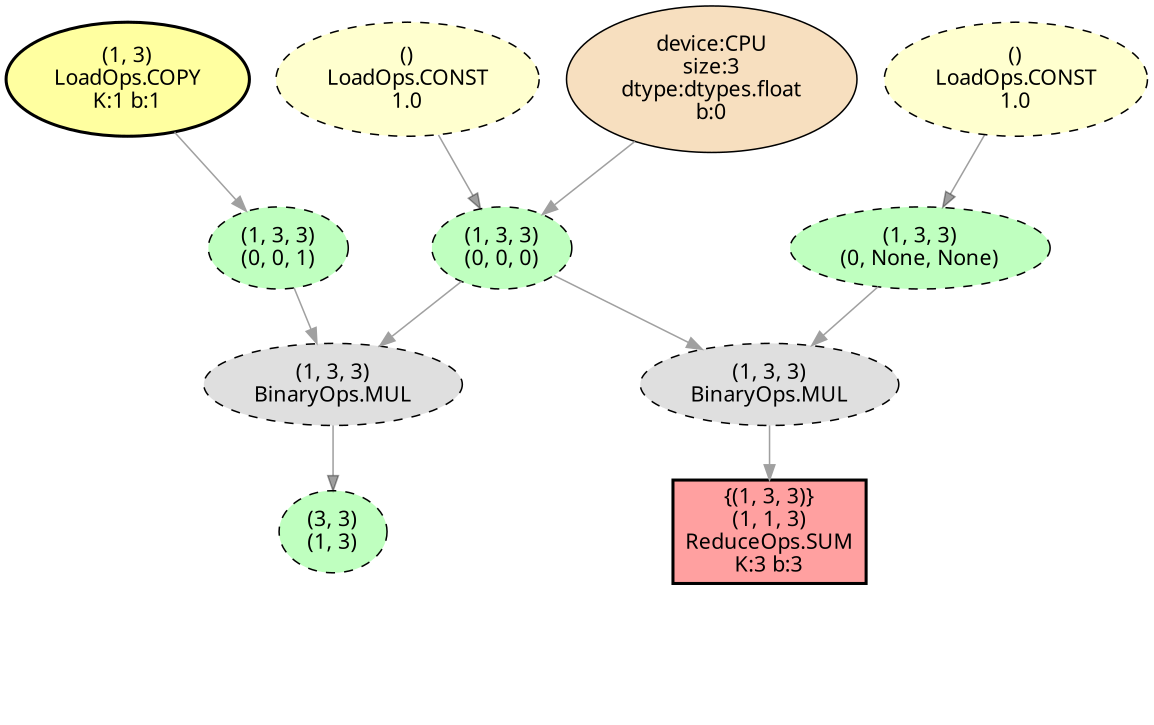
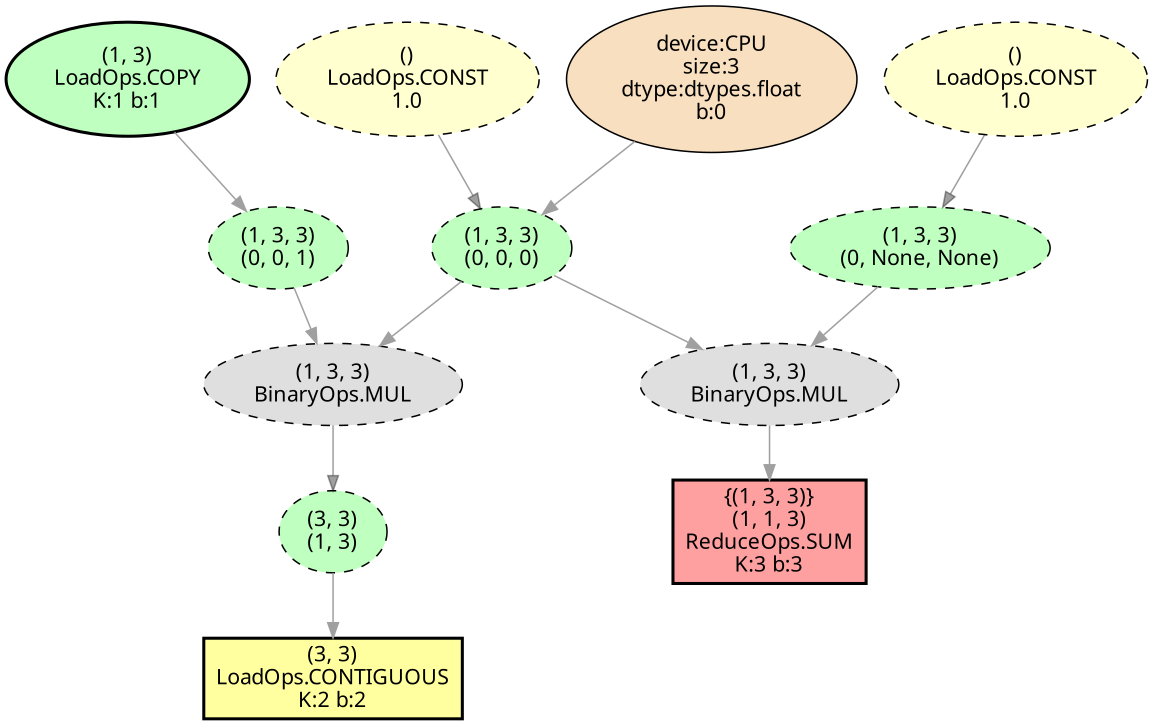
node "(1, 3) LoadOps.COPY K:1 b:1": fillcolor #ffffa0 -> #80ff8080
node "(3, 3) LoadOps.CONTIGUOUS K:2 b:2": added
